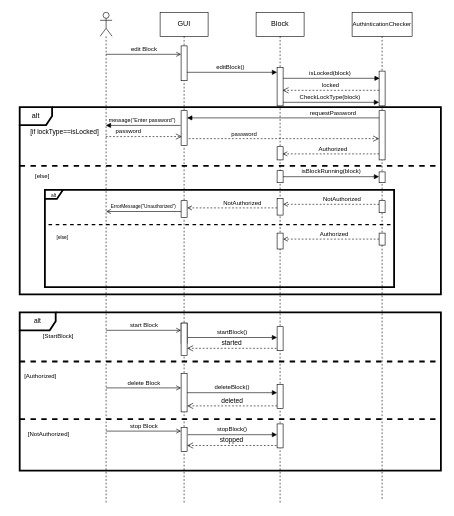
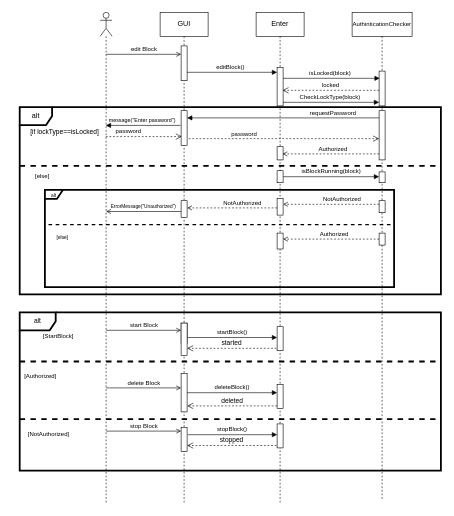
node "Block": label "Block" -> "Enter"
